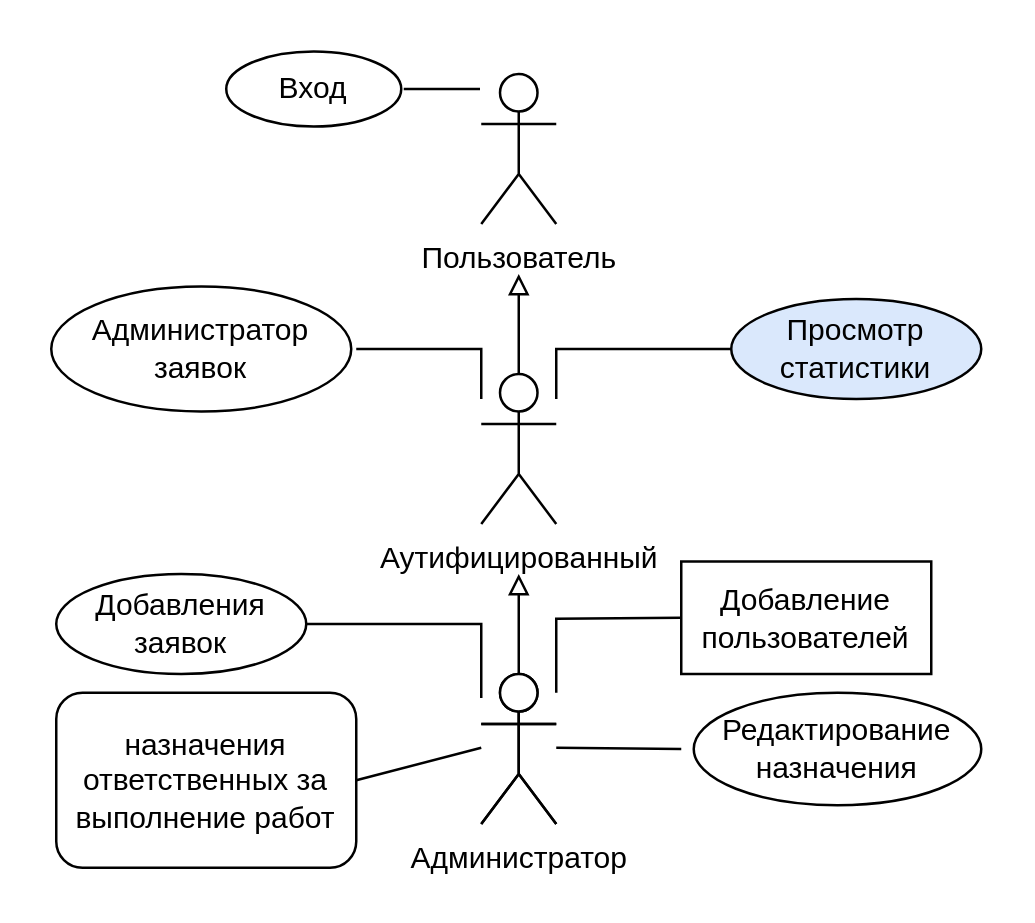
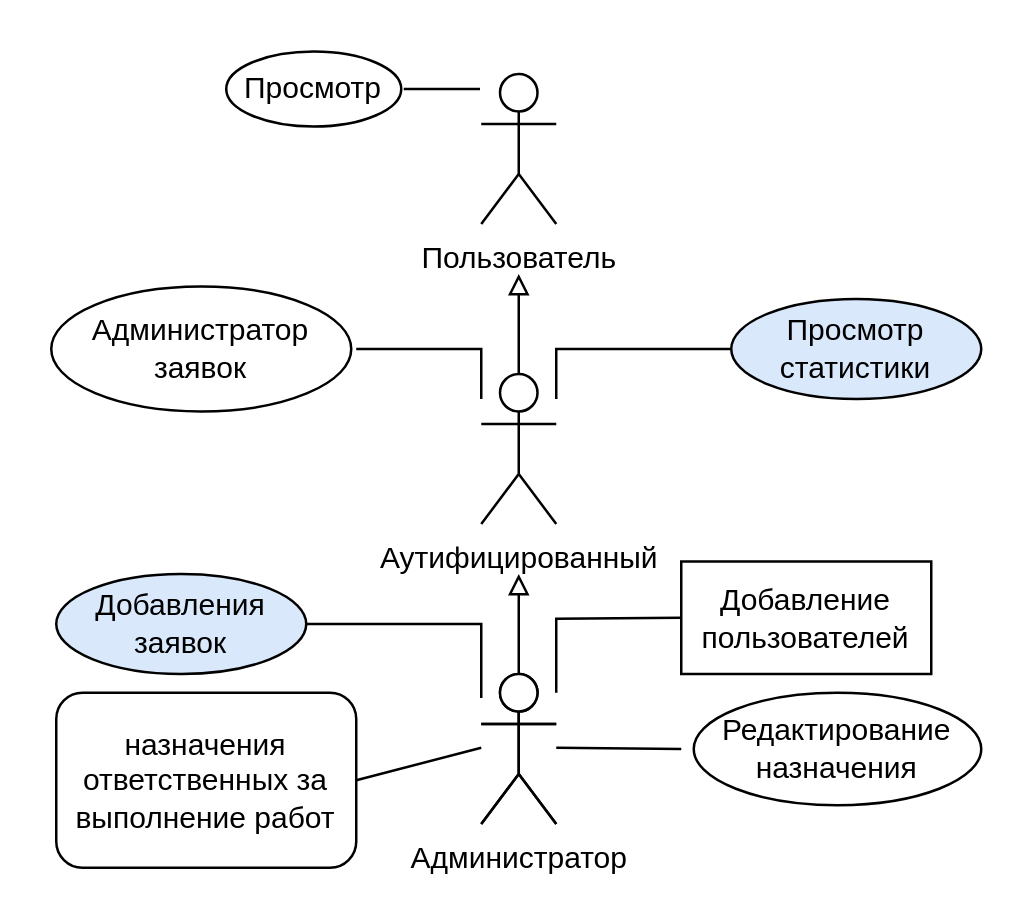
node "Вход": label "Вход" -> "Просмотр"
node "Добавления заявок": fillcolor #ffffff -> #dae8fc
